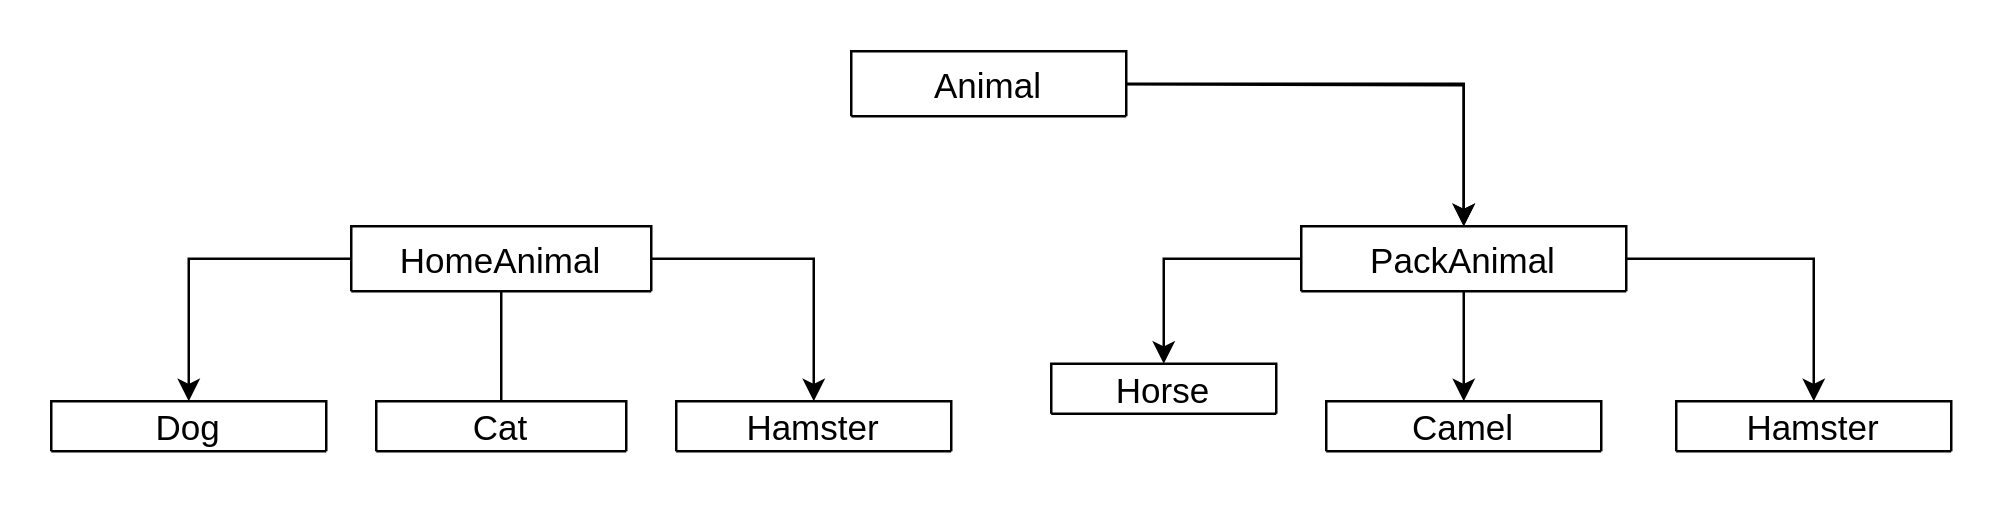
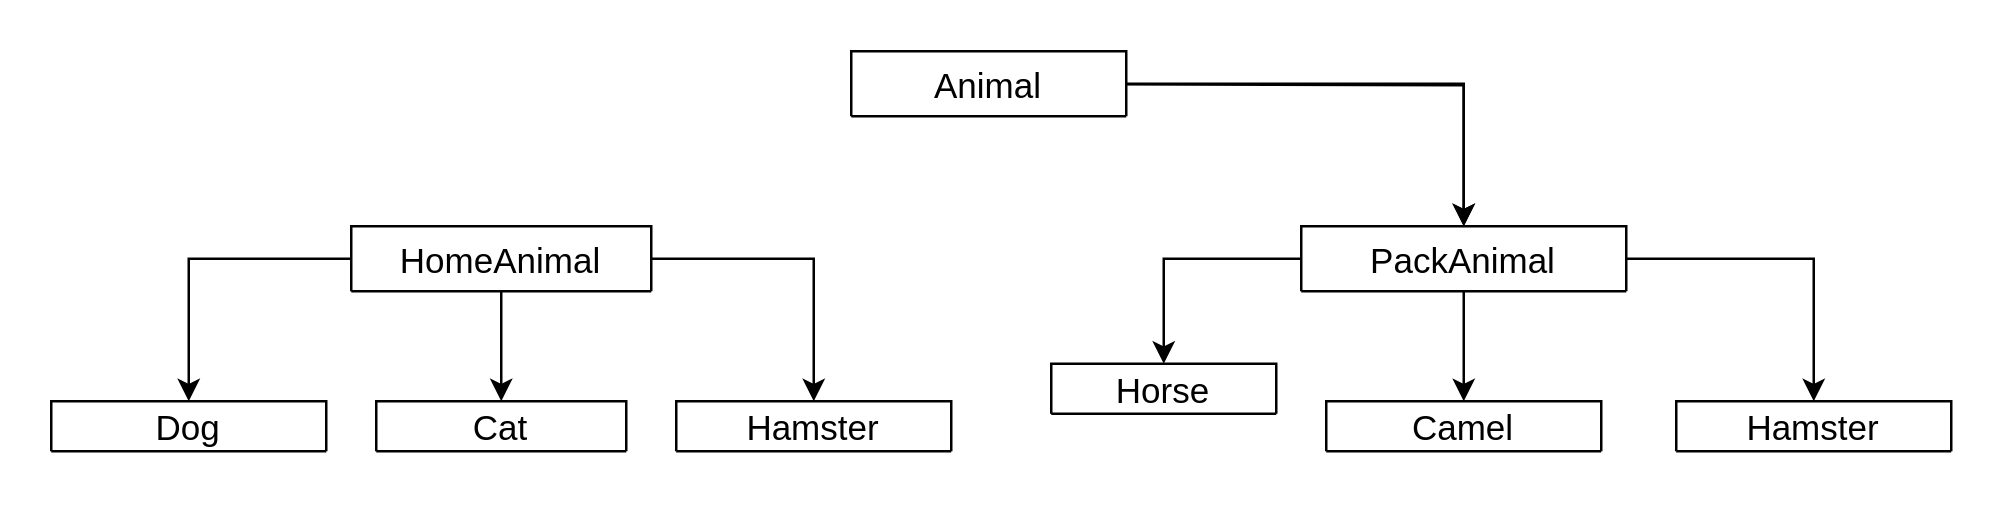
edge "HomeAnimal" -- "Cat": arrowhead none -> classic
